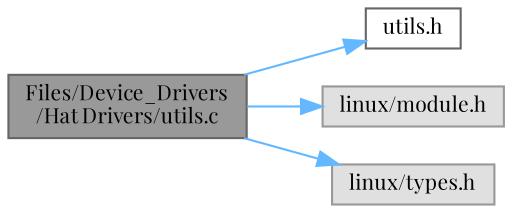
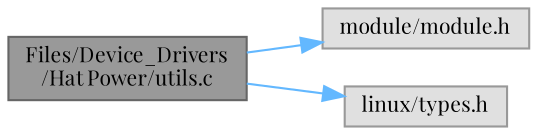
node "utils.h": removed
node "Files/Device_Drivers /Hat Drivers/utils.c": label "Files/Device_Drivers /Hat Drivers/utils.c" -> "Files/Device_Drivers /Hat Power/utils.c"
node "linux/module.h": label "linux/module.h" -> "module/module.h"
